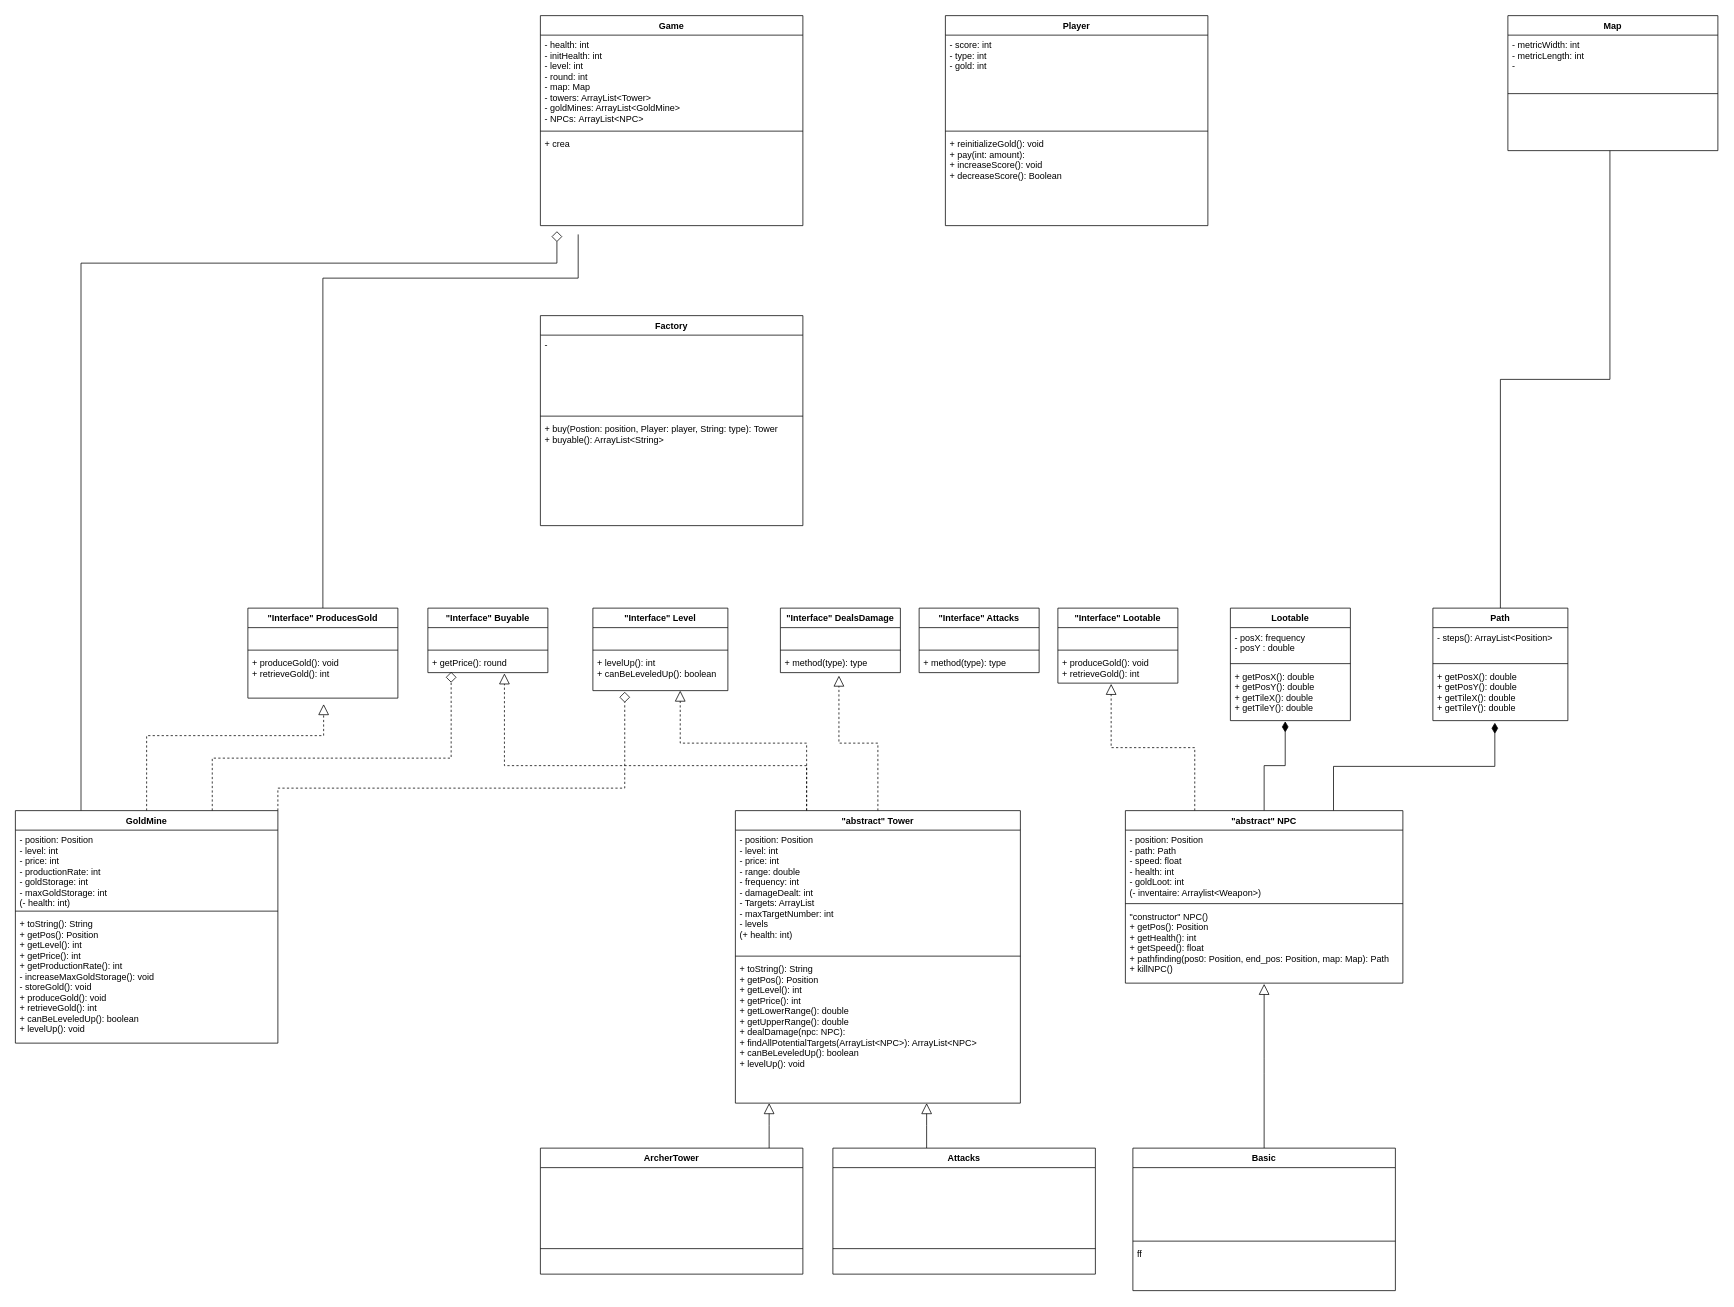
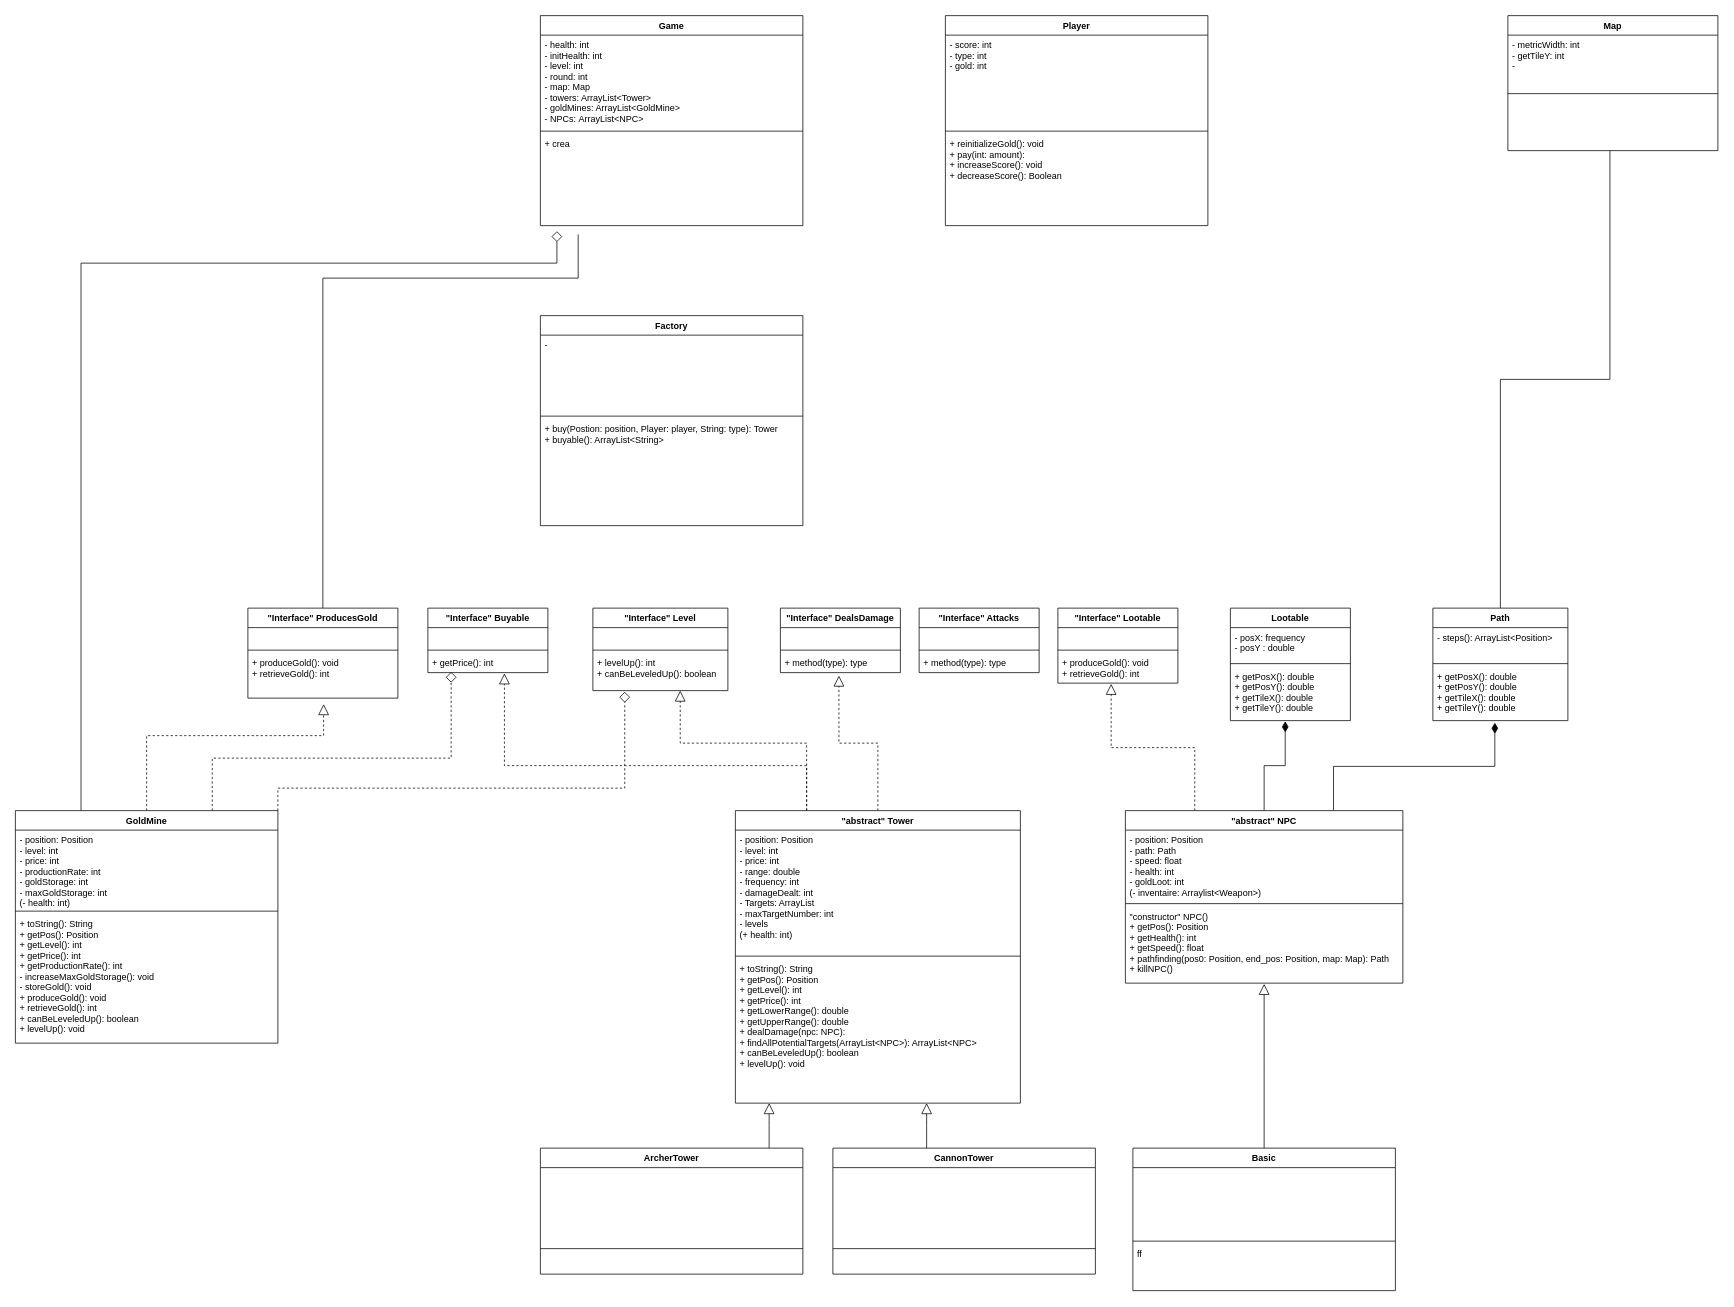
node "- metricWidth: int - metricLength: int -": label "- metricWidth: int - metricLength: int -" -> "- metricWidth: int - getTileY: int -"
node "+ getPrice(): round": label "+ getPrice(): round" -> "+ getPrice(): int"
node "Attacks": label "Attacks" -> "CannonTower"
